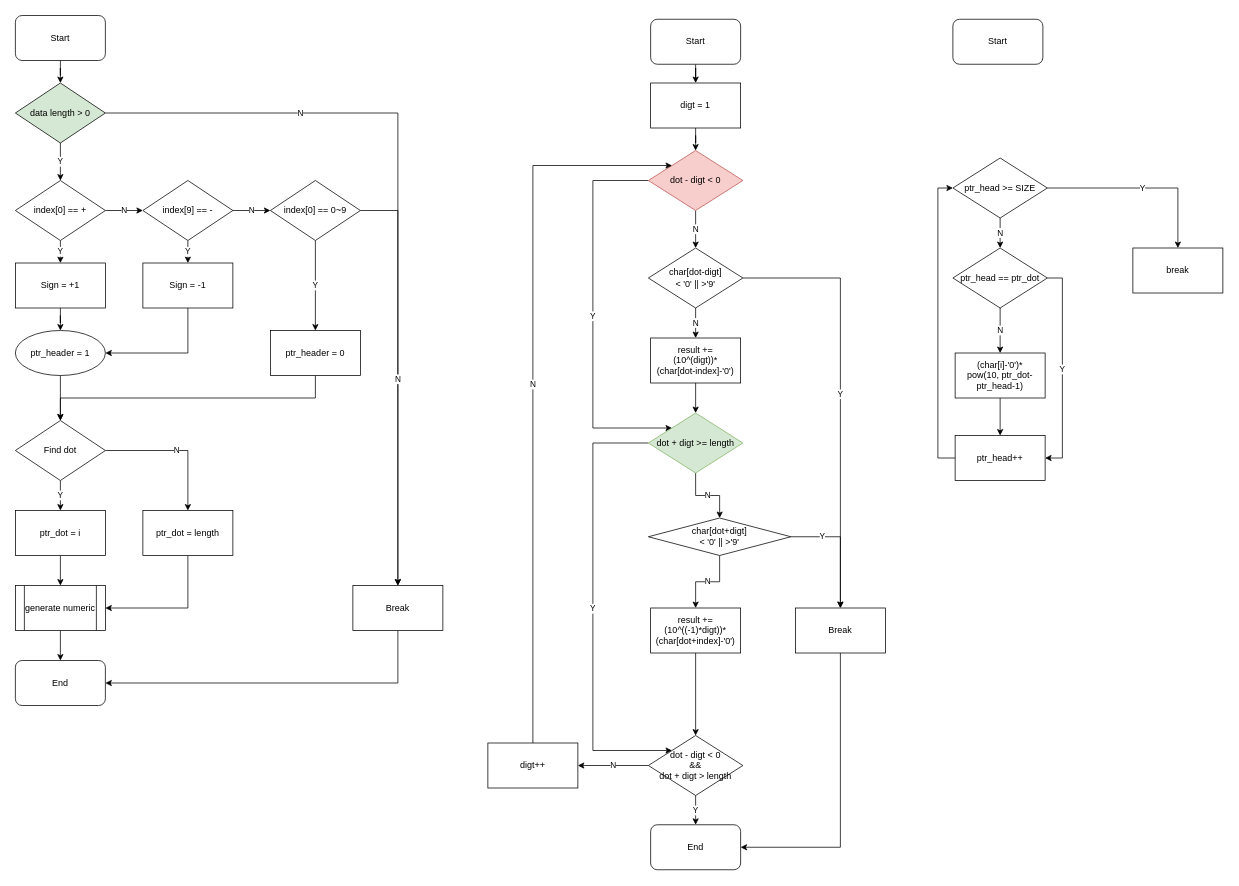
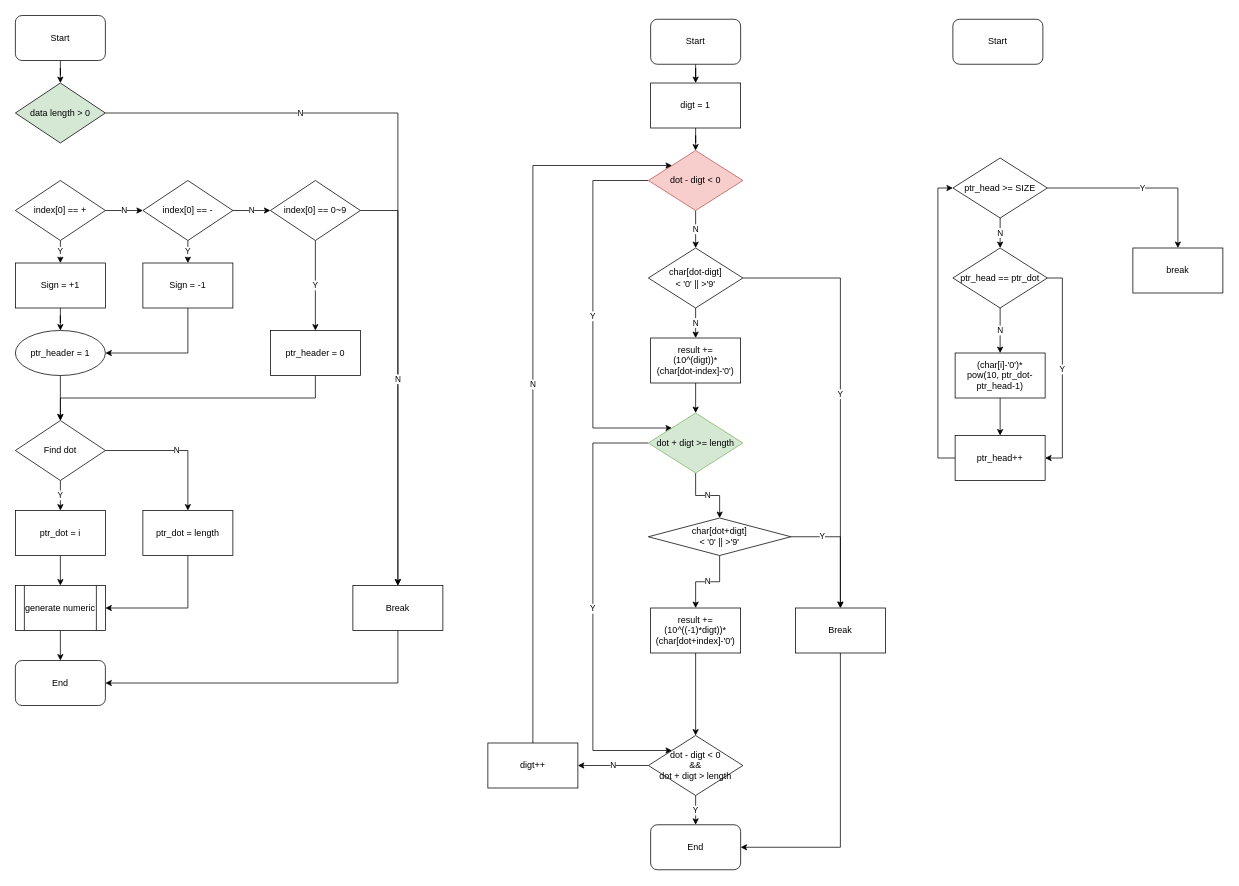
edge "data length > 0" -> "index[0] == +": removed, label "Y"
node "index[9] == -": label "index[9] == -" -> "index[0] == -"
